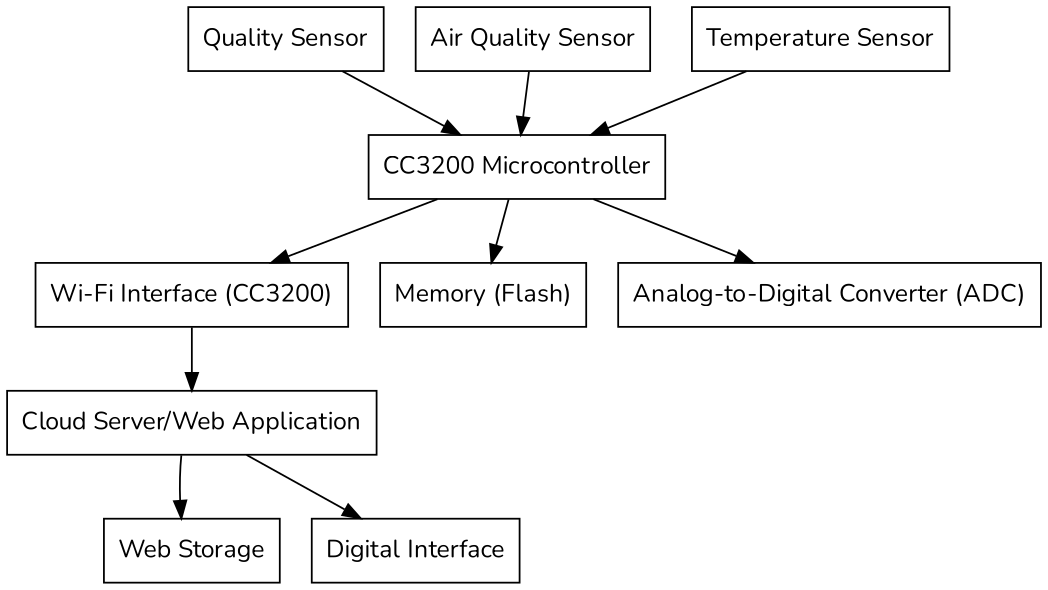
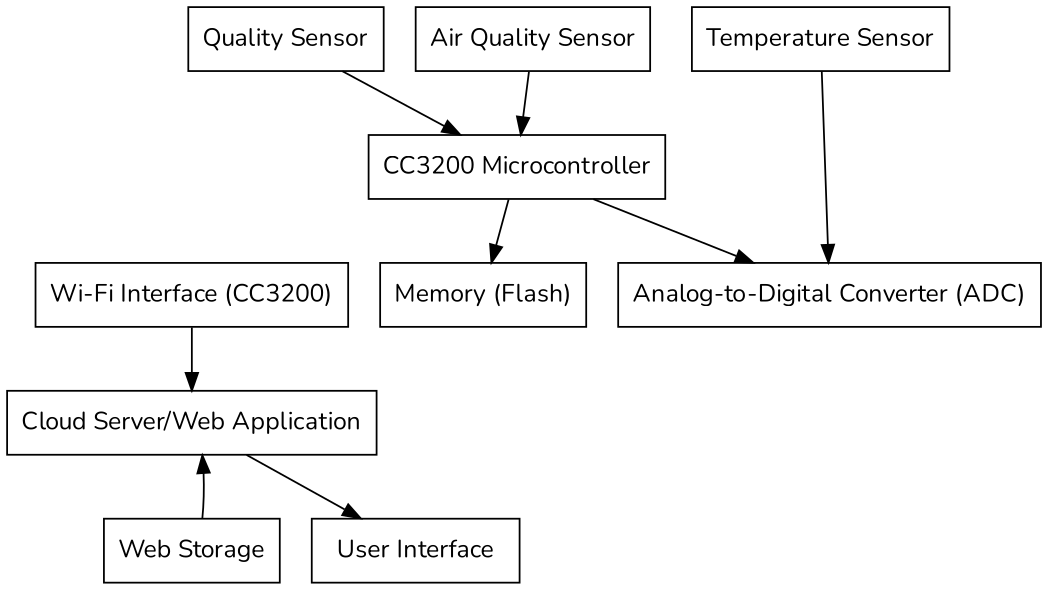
edge "Temperature Sensor" -> "CC3200 Microcontroller": now "Temperature Sensor" -> "Analog-to-Digital Converter (ADC)"
edge "CC3200 Microcontroller" -> "Wi-Fi Interface (CC3200)": removed
edge "Cloud Server/Web Application" -> "Web Storage": reversed
node "Digital Interface": label "Digital Interface" -> "User Interface"
